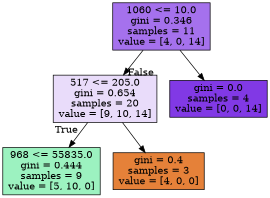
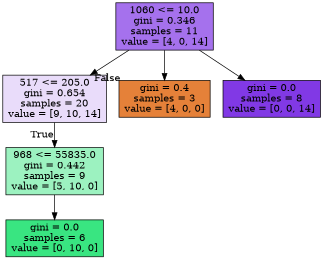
node "gini = 0.0 samples = 4 value = [0, 0, 14]": label "gini = 0.0 samples = 4 value = [0, 0, 14]" -> "gini = 0.0 samples = 8 value = [0, 0, 14]"
edge "517 <= 205.0 gini = 0.654 samples = 20 value = [9, 10, 14]" -> "gini = 0.4 samples = 3 value = [4, 0, 0]": now "1060 <= 10.0 gini = 0.346 samples = 11 value = [4, 0, 14]" -> "gini = 0.4 samples = 3 value = [4, 0, 0]"
node "968 <= 55835.0 gini = 0.444 samples = 9 value = [5, 10, 0]": label "968 <= 55835.0 gini = 0.444 samples = 9 value = [5, 10, 0]" -> "968 <= 55835.0 gini = 0.442 samples = 9 value = [5, 10, 0]"
node "gini = 0.0 samples = 6 value = [0, 10, 0]": added
